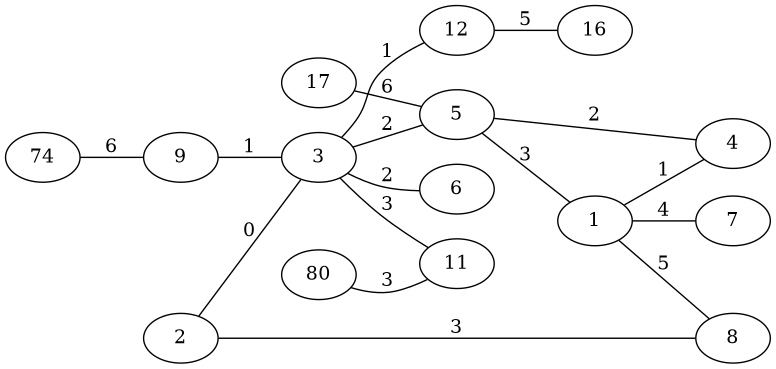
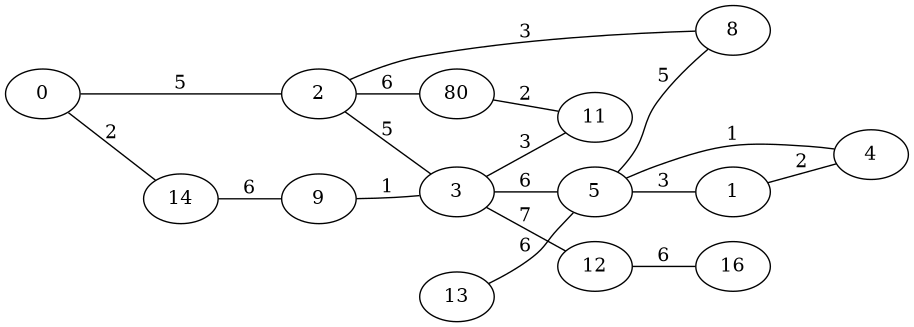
edge "12" -- "16": label "5" -> "6"
edge "12" -- "3": label "1" -> "7"
node "17": label "17" -> "13"
node "0": added
edge "2" -- "80": added, label "6"
edge "5" -- "4": label "2" -> "1"
edge "5" -- "3": label "2" -> "6"
node "74": label "74" -> "14"
edge "4" -- "1": label "1" -> "2"
node "6": removed
node "7": removed
edge "3" -- "2": label "0" -> "5"
edge "1" -- "8": now "5" -- "8"
edge "11" -- "80": label "3" -> "2"
